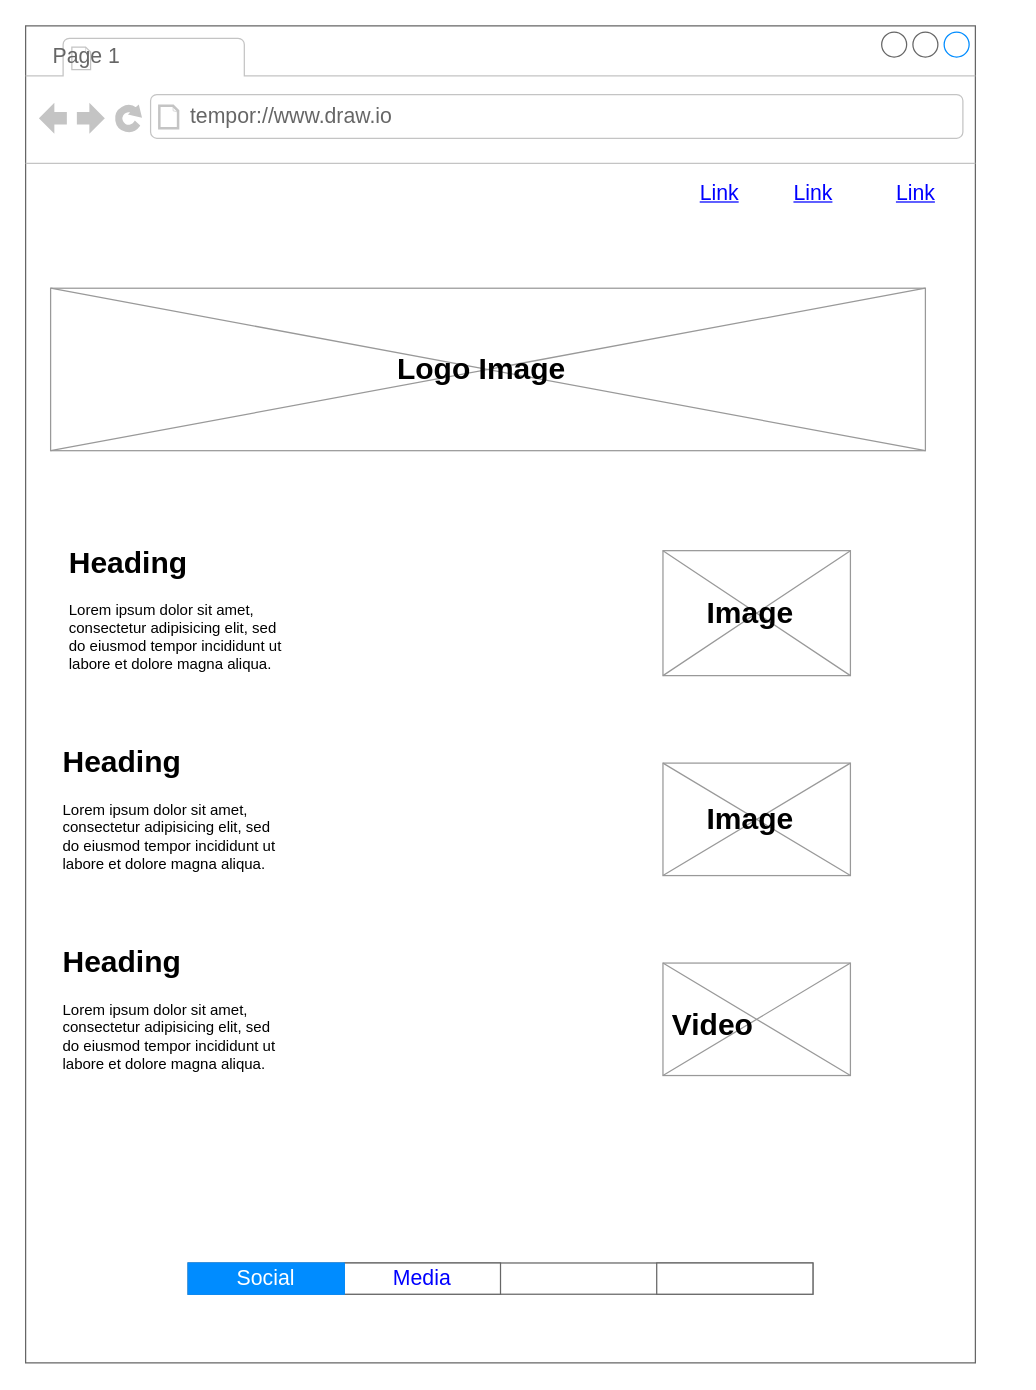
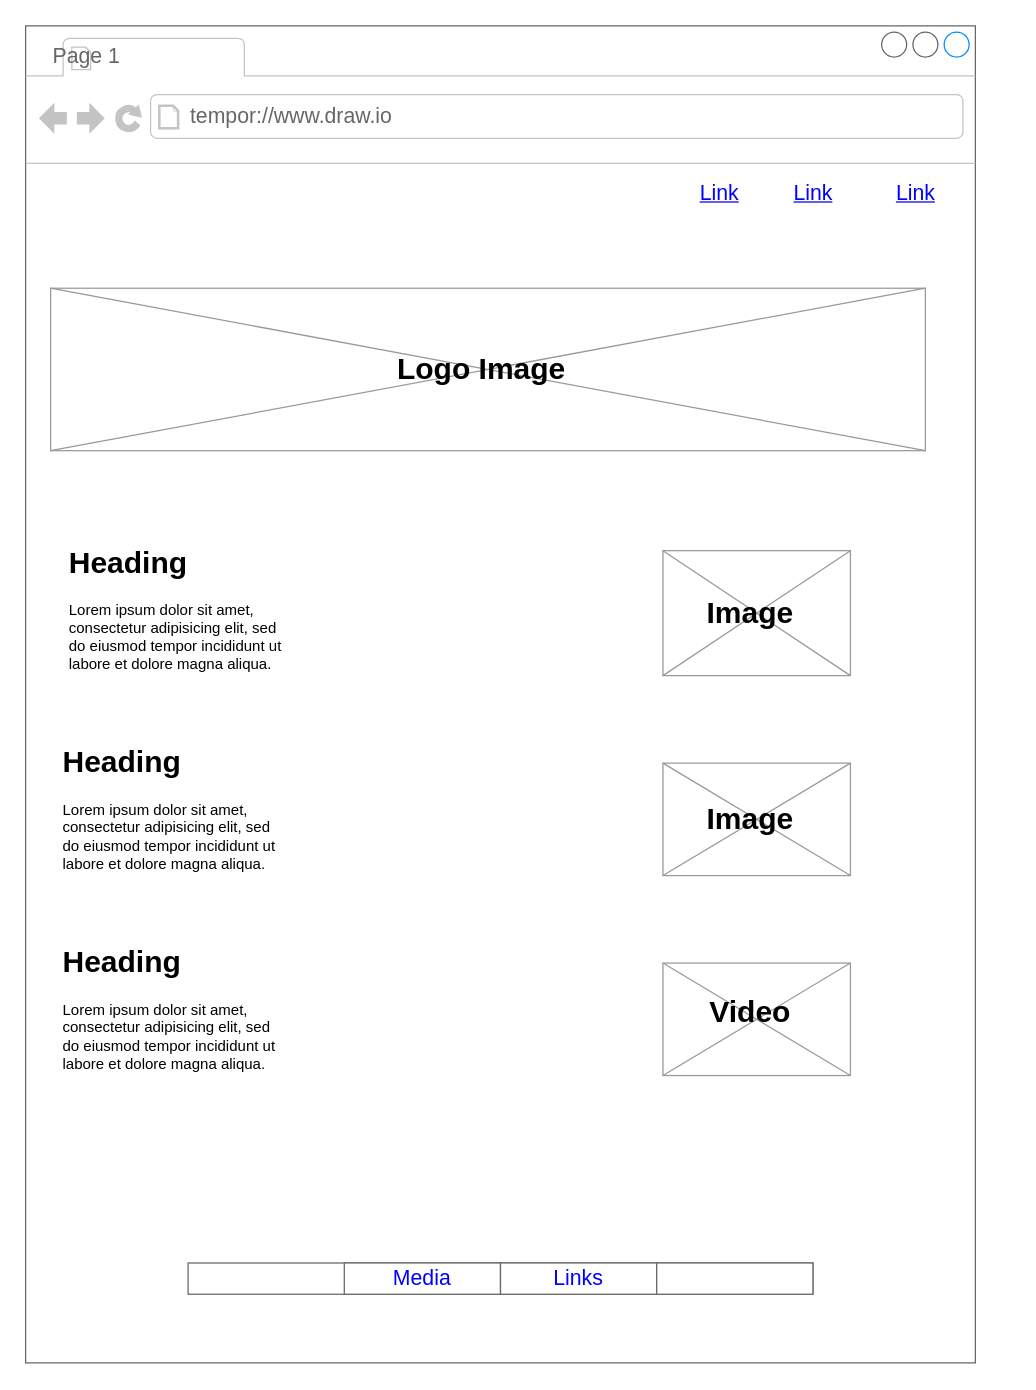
node "Video": moved (713, 1026) -> (751, 1013)
node "Social": removed
node "Links": added
